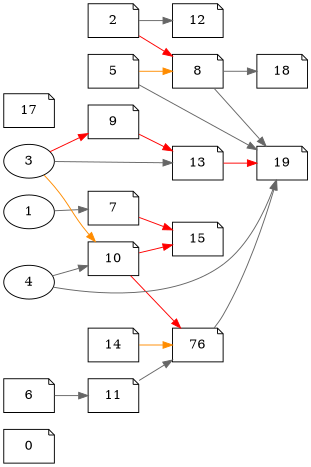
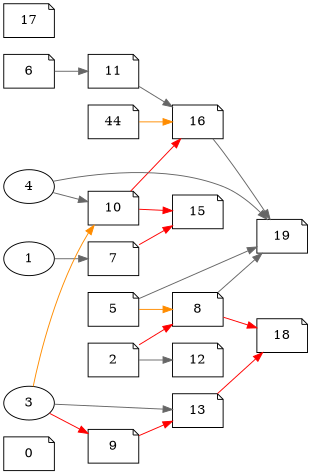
edge "8" -> "18": color gray40 -> red
edge "13" -> "19": now "13" -> "18"
node "14": label "14" -> "44"
node "76": label "76" -> "16"
